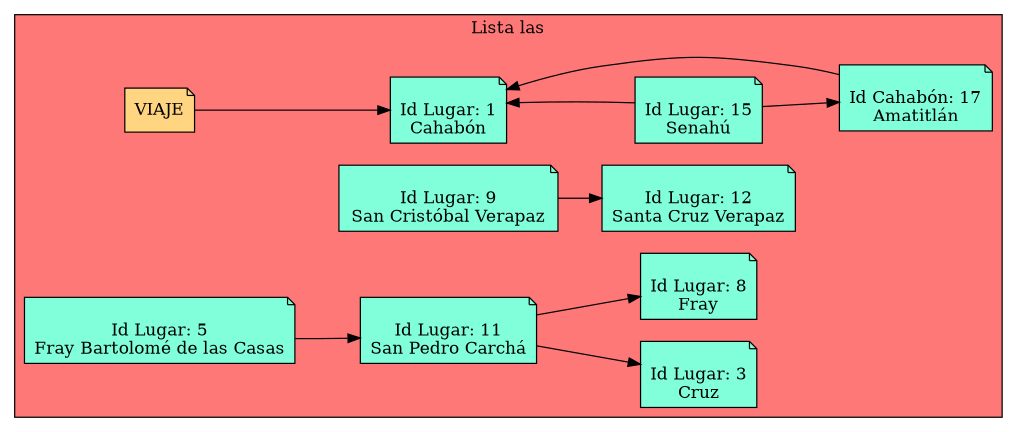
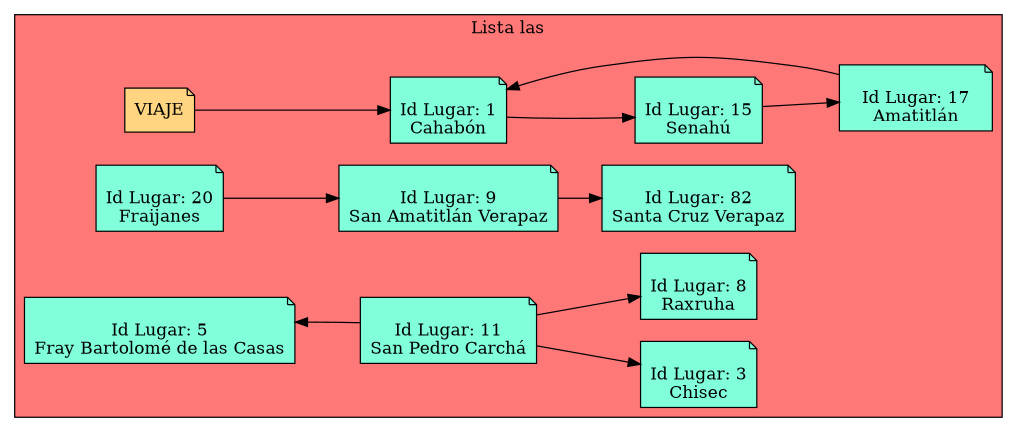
node "Id Cahabón: 17 Amatitlán": label "Id Cahabón: 17 Amatitlán" -> "Id Lugar: 17 Amatitlán"
edge "Id Lugar: 15 Senahú" -> "Id Lugar: 1 Cahabón": reversed
node "Id Lugar: 20 Fraijanes": added
node "Id Lugar: 9 San Cristóbal Verapaz": label "Id Lugar: 9 San Cristóbal Verapaz" -> "Id Lugar: 9 San Amatitlán Verapaz"
node "Id Lugar: 12 Santa Cruz Verapaz": label "Id Lugar: 12 Santa Cruz Verapaz" -> "Id Lugar: 82 Santa Cruz Verapaz"
node "Id Lugar: 8 Fray": label "Id Lugar: 8 Fray" -> "Id Lugar: 8 Raxruha"
edge "Id Lugar: 5 Fray Bartolomé de las Casas" -> "Id Lugar: 11 San Pedro Carchá": reversed
node "Id Lugar: 3 Cruz": label "Id Lugar: 3 Cruz" -> "Id Lugar: 3 Chisec"
